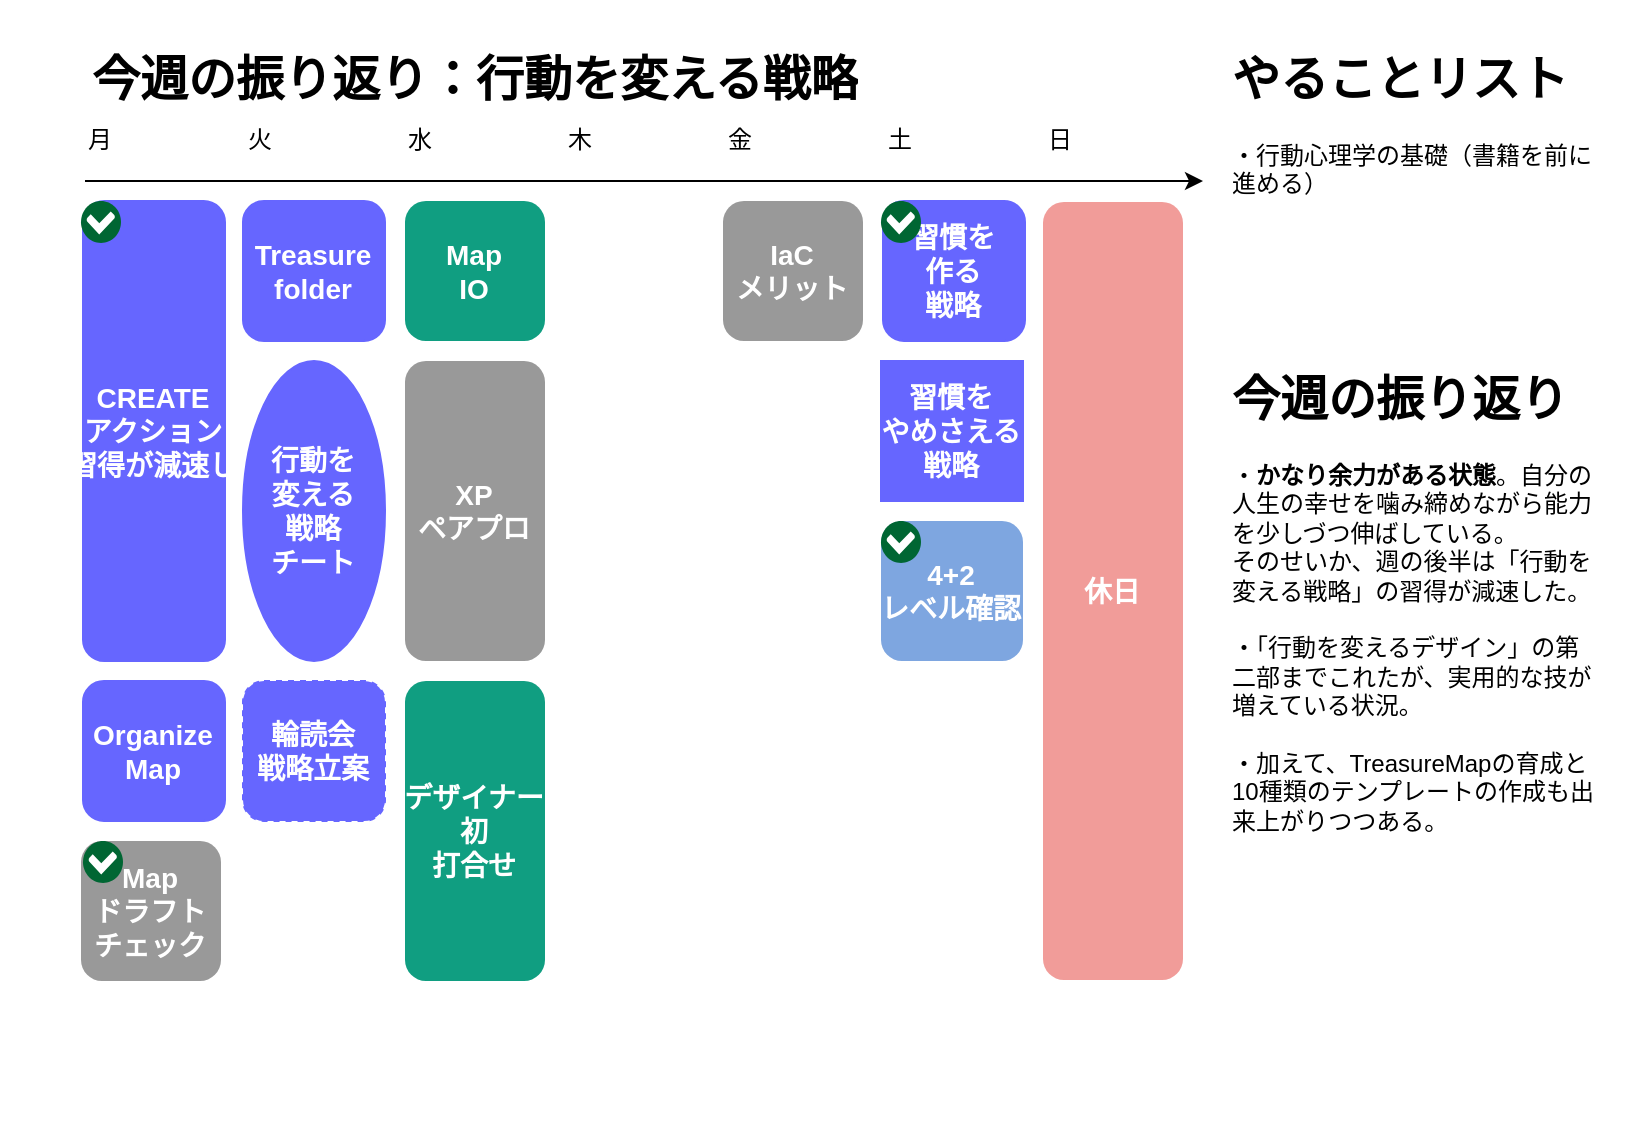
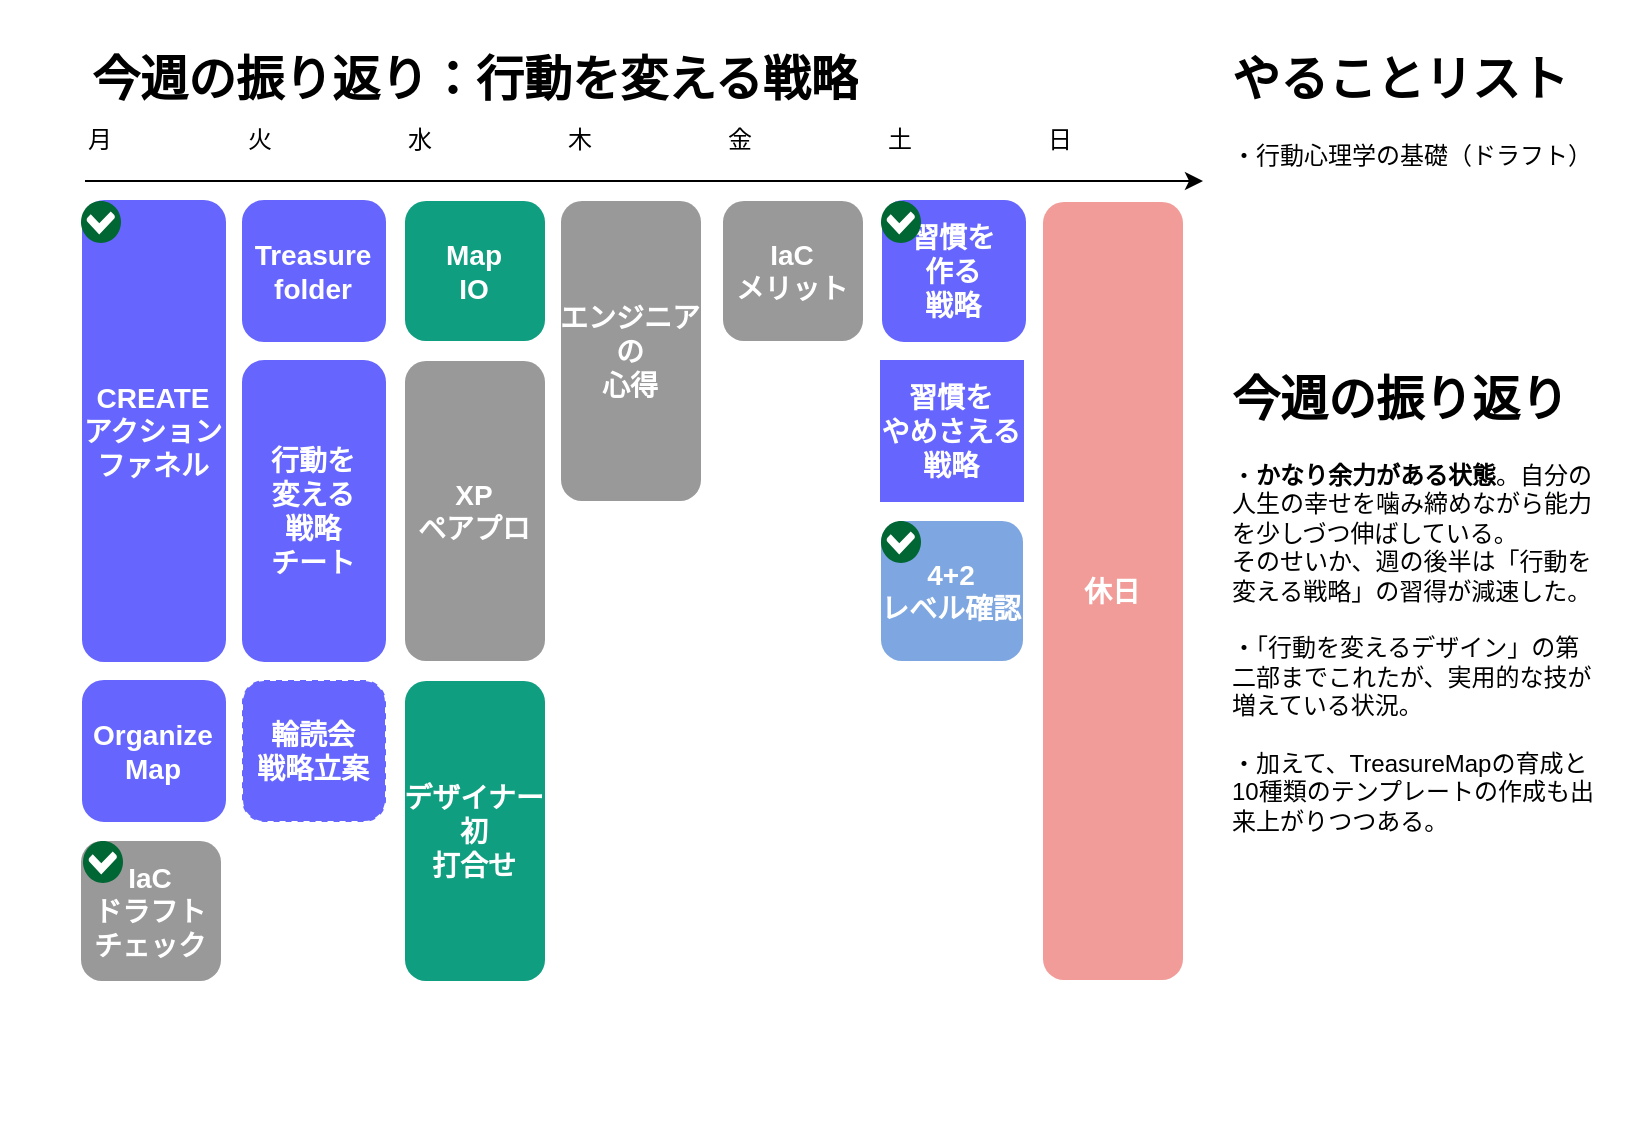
node "やることリスト・行動心理学の基礎（書籍を前に進める）": label "やることリスト・行動心理学の基礎（書籍を前に進める）" -> "やることリスト・行動心理学の基礎（ドラフト）"
node "エンジニア の 心得": added
node "CREATE アクション の習得が減速した": label "CREATE アクション の習得が減速した" -> "CREATE アクション ファネル"
node "行動を 変える 戦略 チート": shape ellipse -> rounded rectangle
node "Map ドラフト チェック": label "Map ドラフト チェック" -> "IaC ドラフト チェック"
